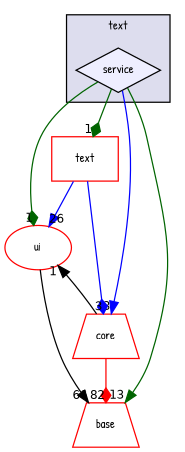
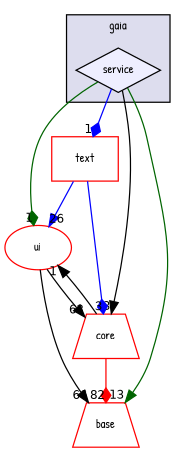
cluster "text": label "text" -> "gaia"
edge "service" -> "text": color darkgreen -> blue
edge "service" -> "core": color blue -> black
edge "ui" -> "core": added
